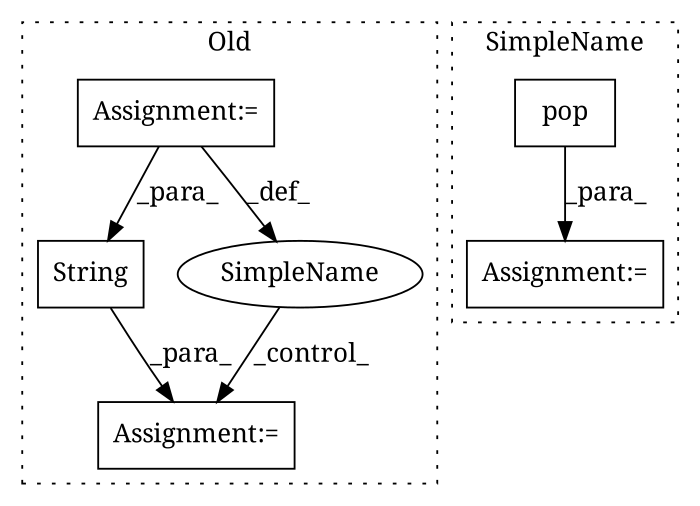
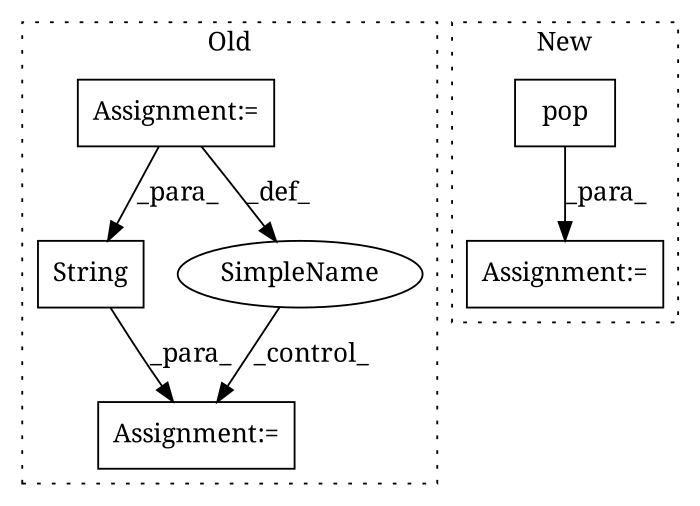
cluster "SimpleName": label "SimpleName" -> "New"
